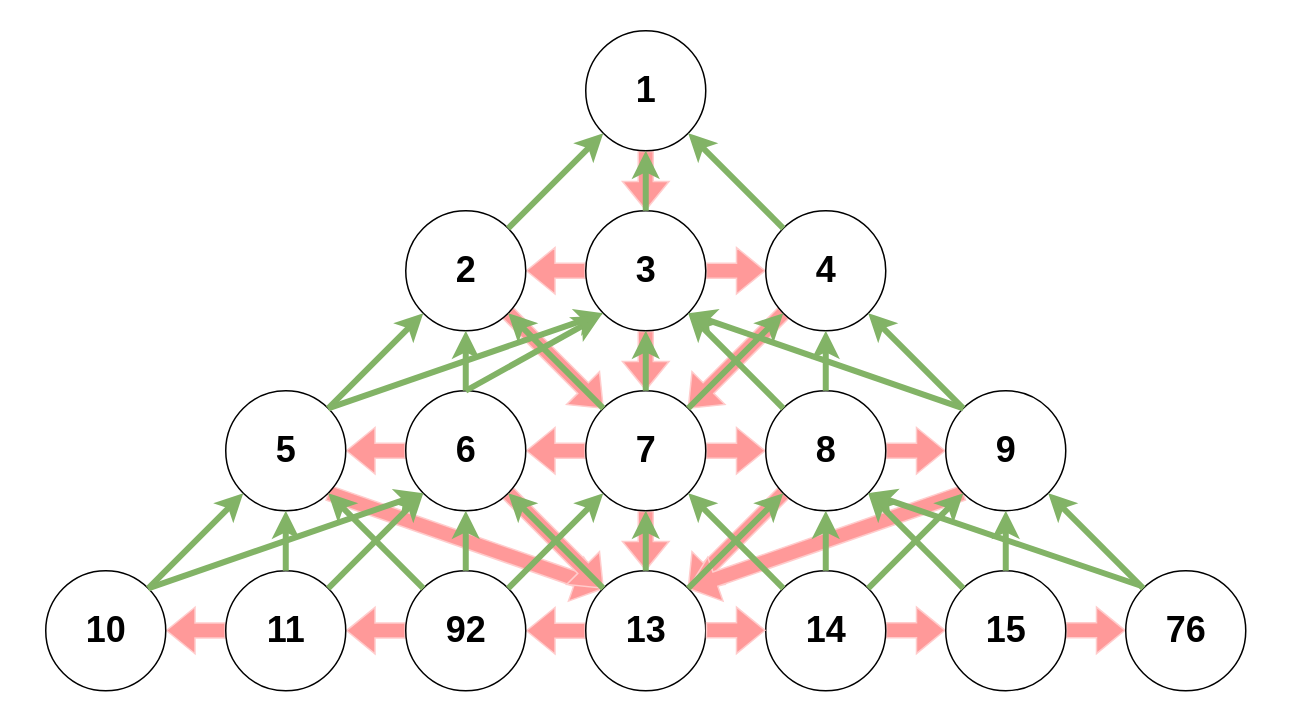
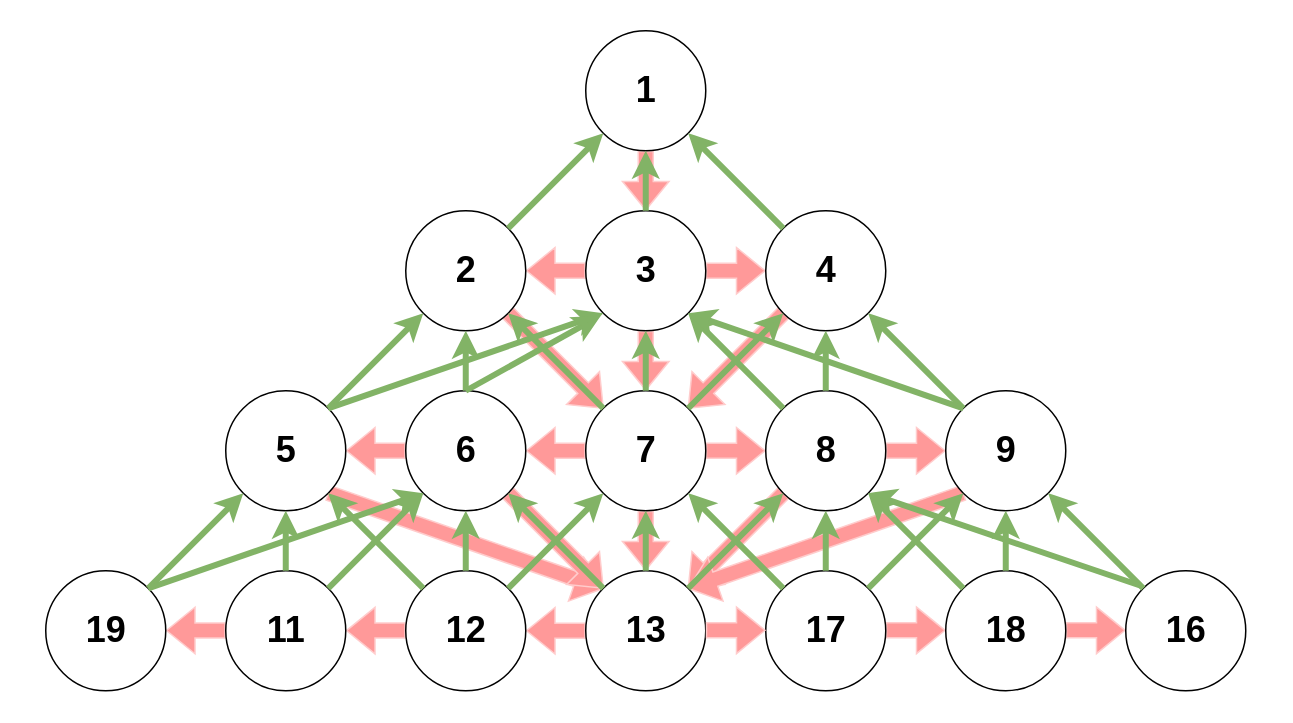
node "10": label "10" -> "19"
node "92": label "92" -> "12"
node "14": label "14" -> "17"
node "15": label "15" -> "18"
node "76": label "76" -> "16"
